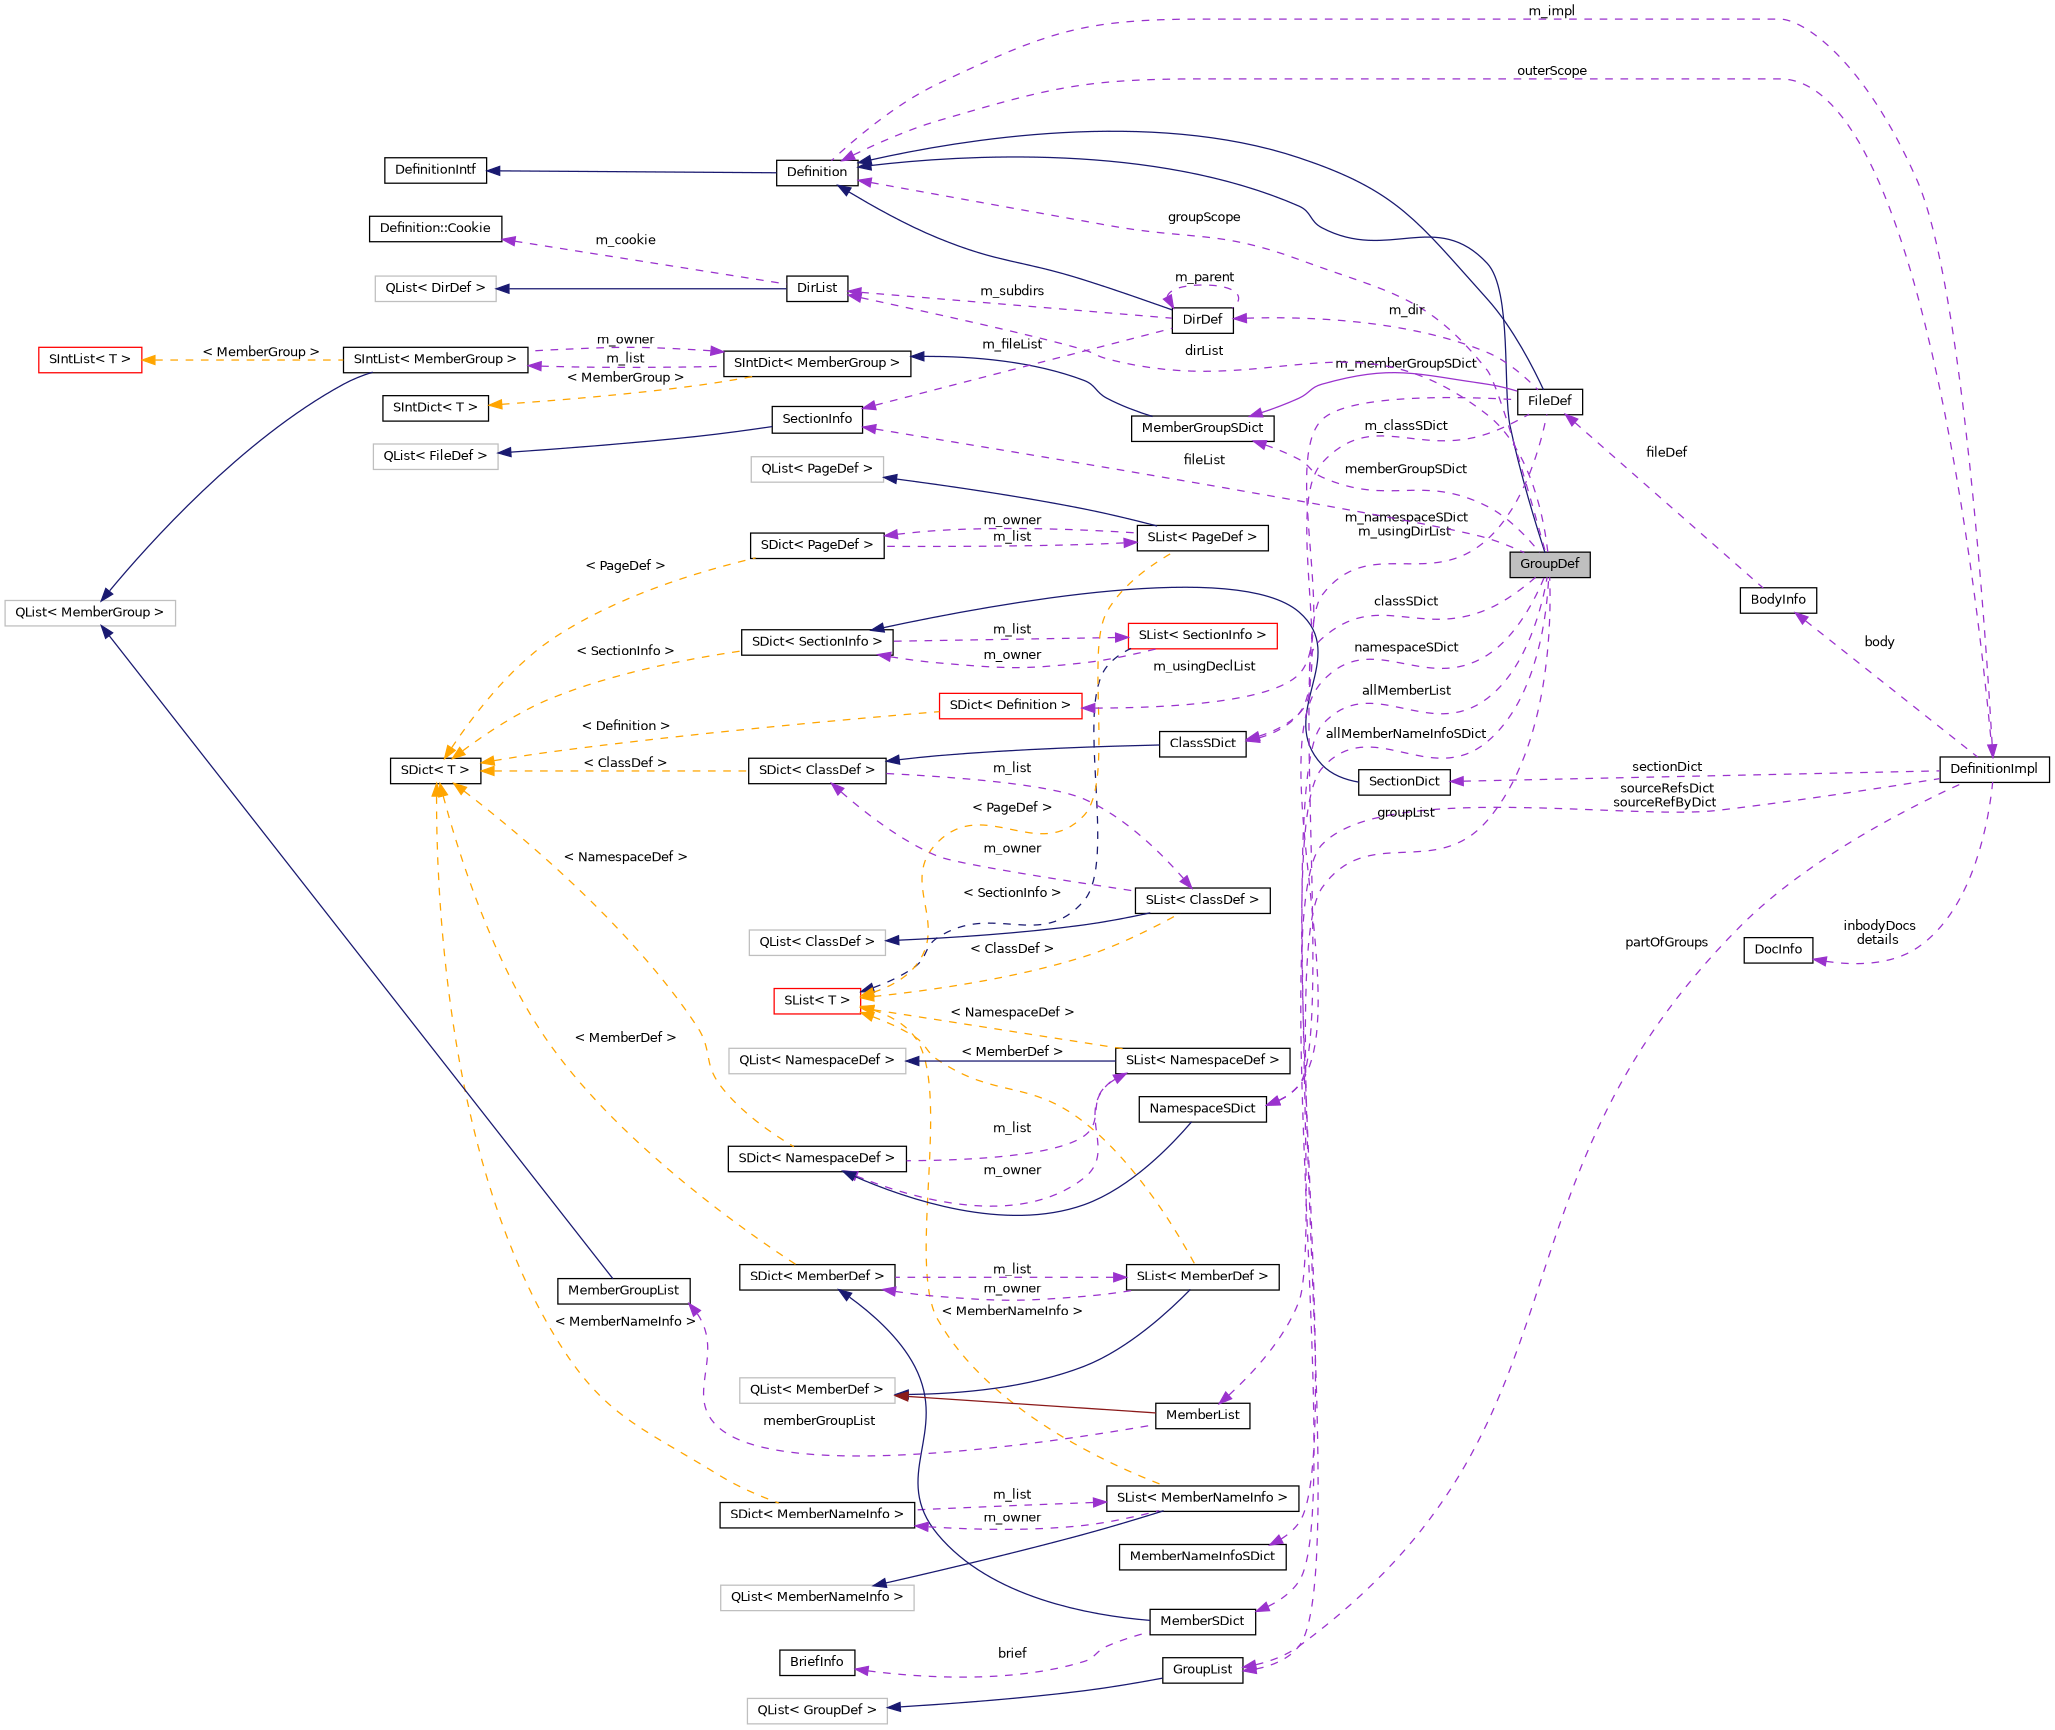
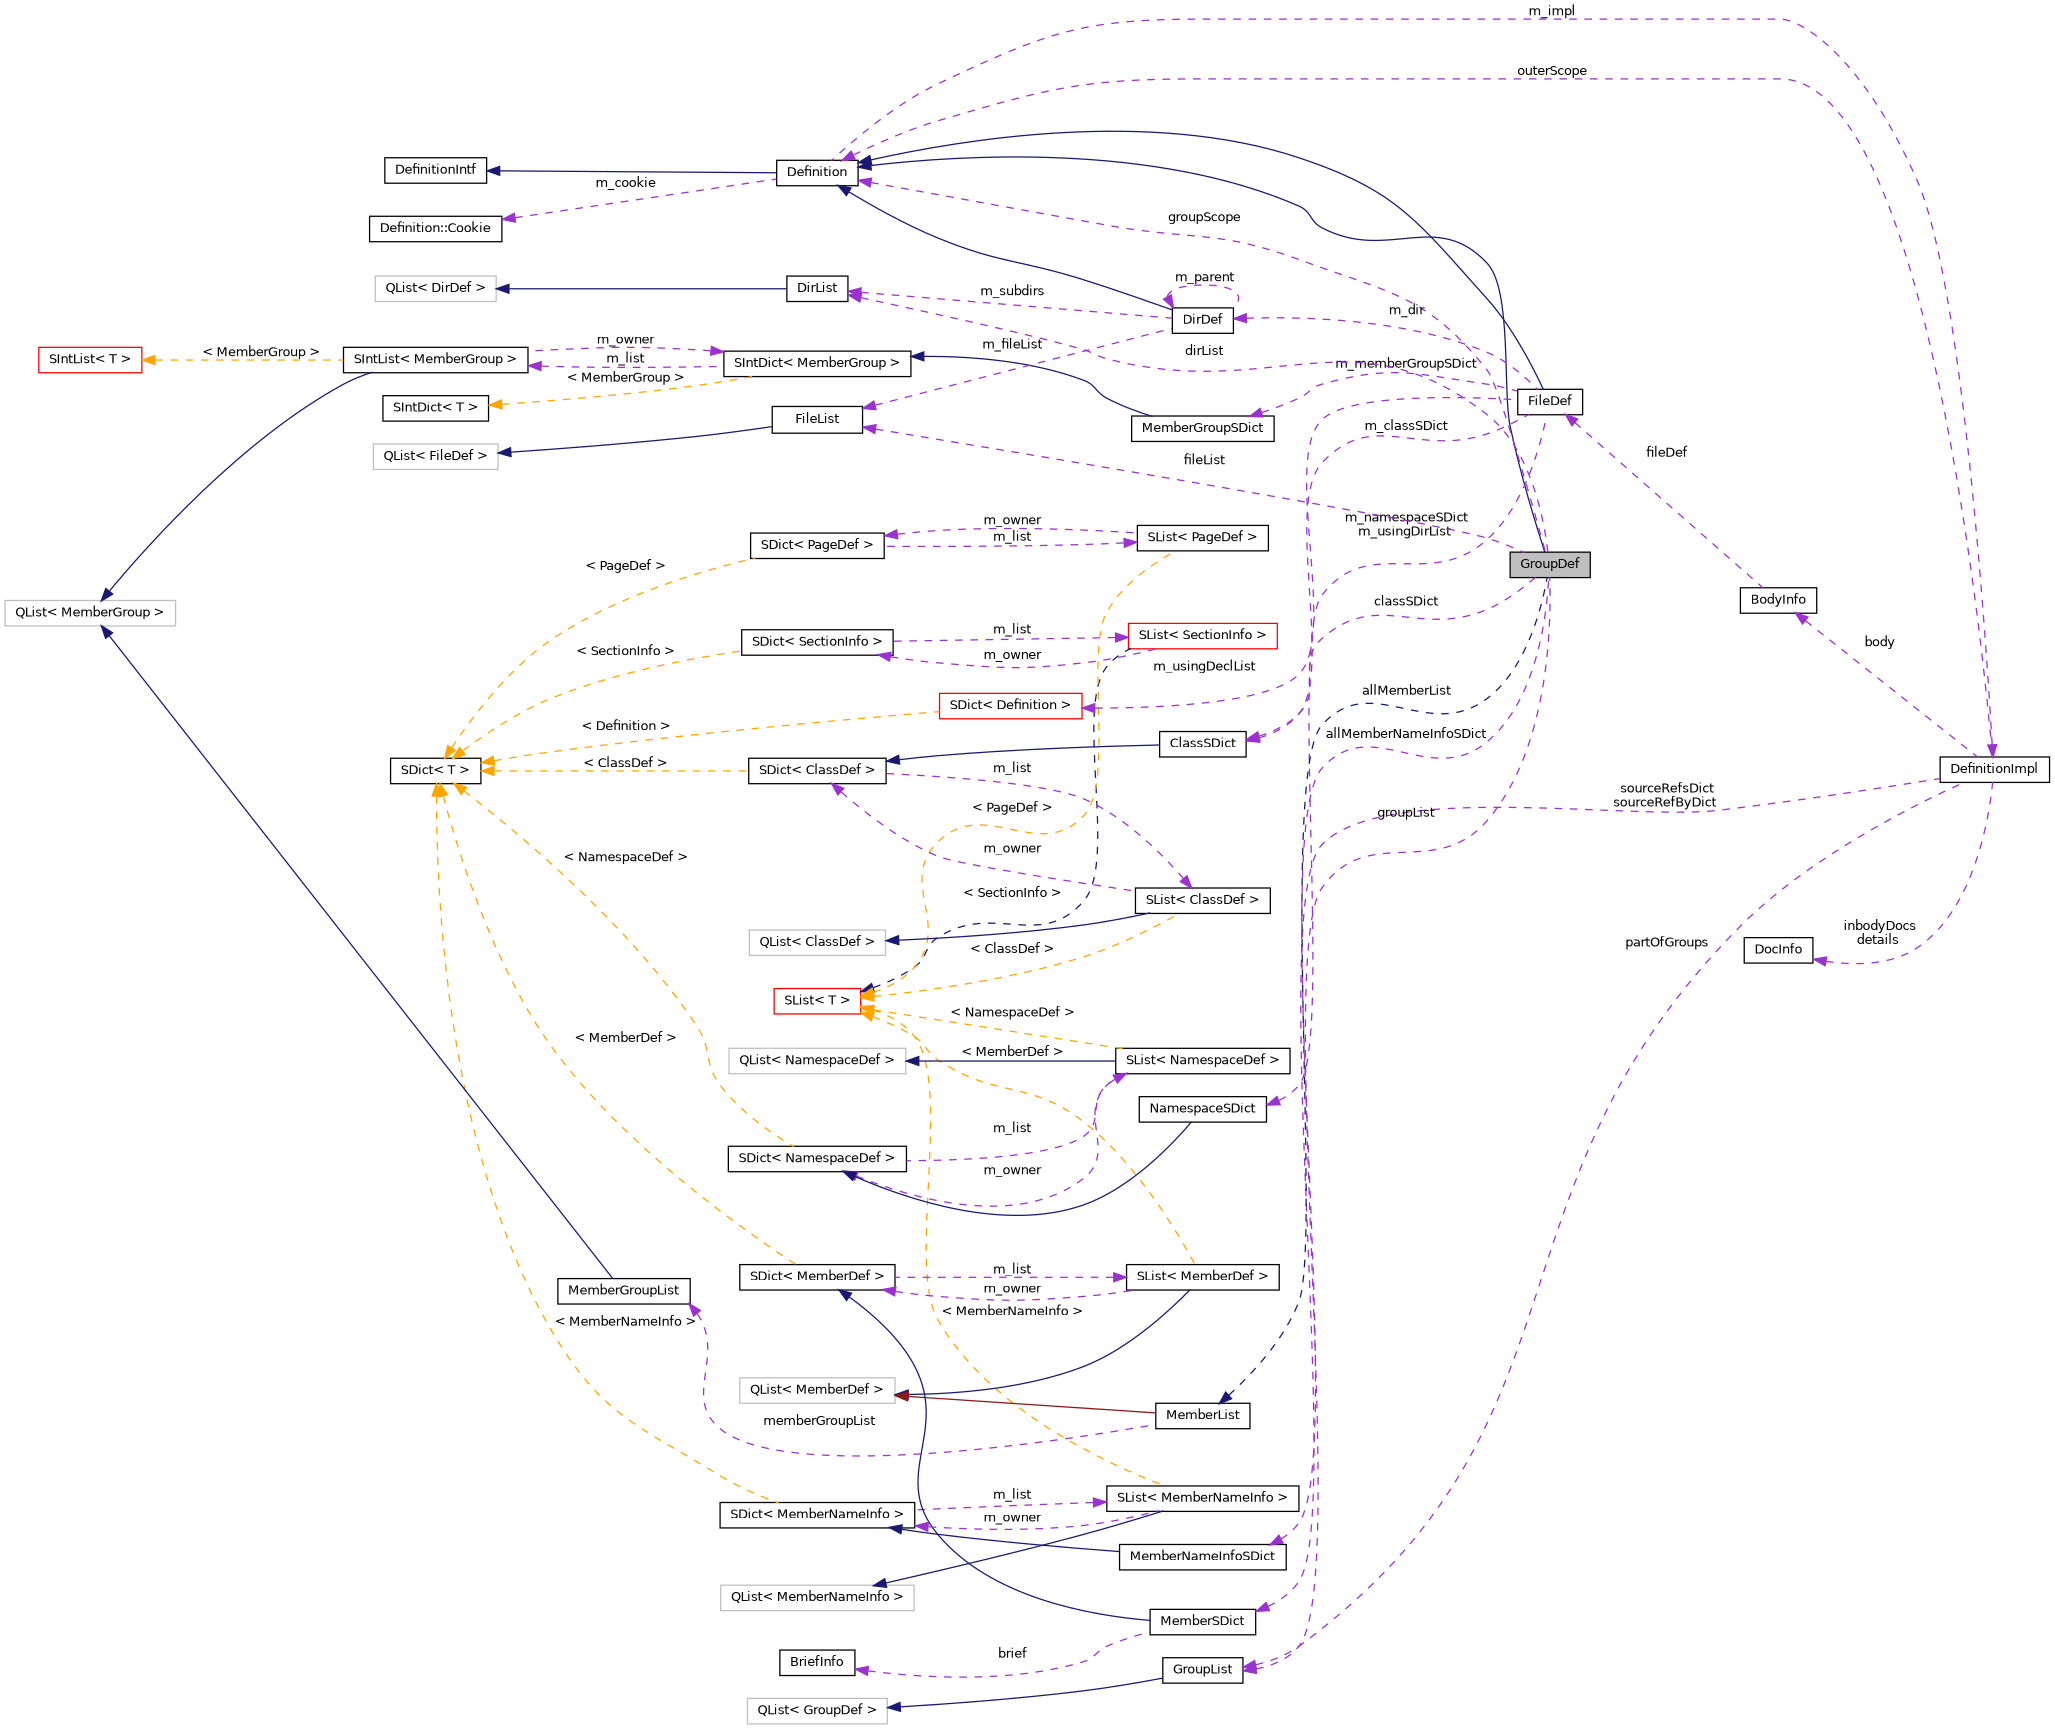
edge "DirList" -> "Definition::Cookie": now "Definition" -> "Definition::Cookie"
edge "FileDef" -> "MemberGroupSDict": style solid -> dashed
node "SectionInfo": label "SectionInfo" -> "FileList"
node "QList< PageDef >": removed
edge "GroupDef" -> "MemberGroupSDict": removed, label "memberGroupSDict"
edge "GroupDef" -> "MemberList": color darkorchid3 -> midnightblue
edge "GroupDef" -> "NamespaceSDict": removed, label "namespaceSDict"
node "SectionDict": removed
edge "MemberNameInfoSDict" -> "SDict< MemberNameInfo >": added
